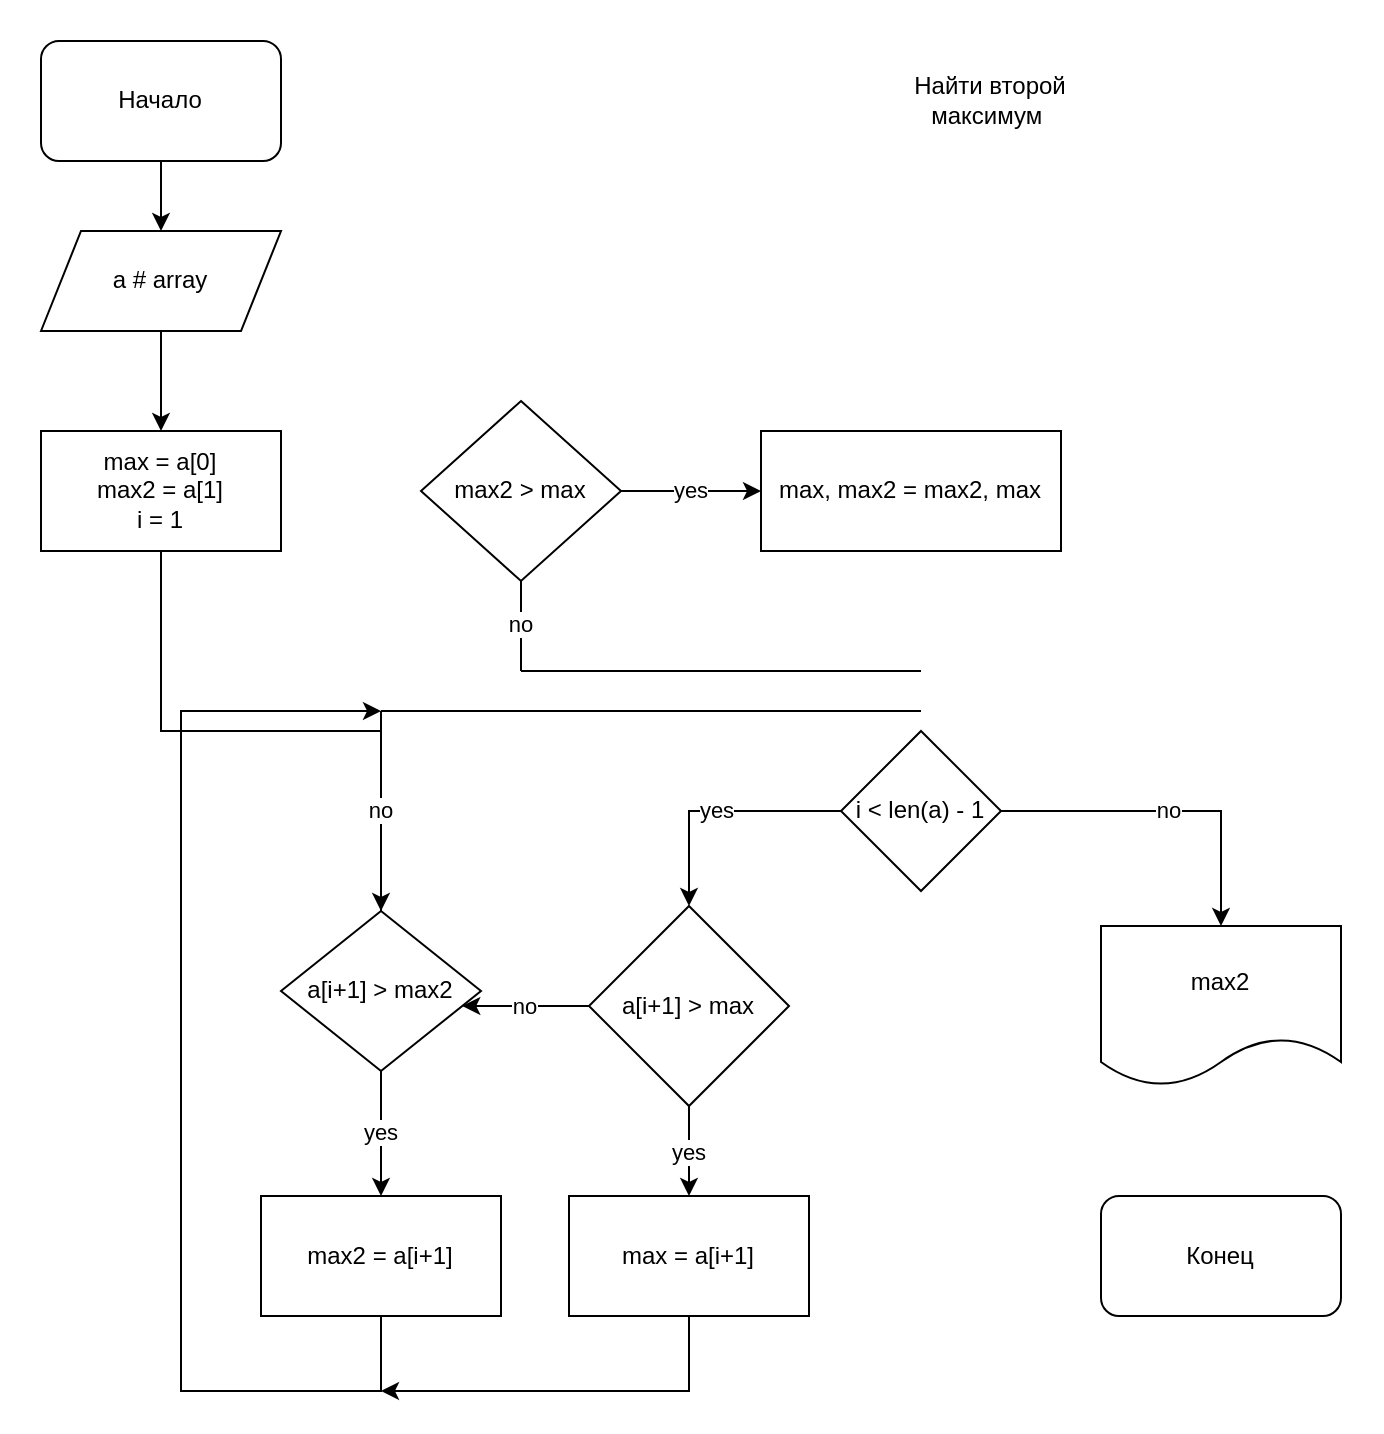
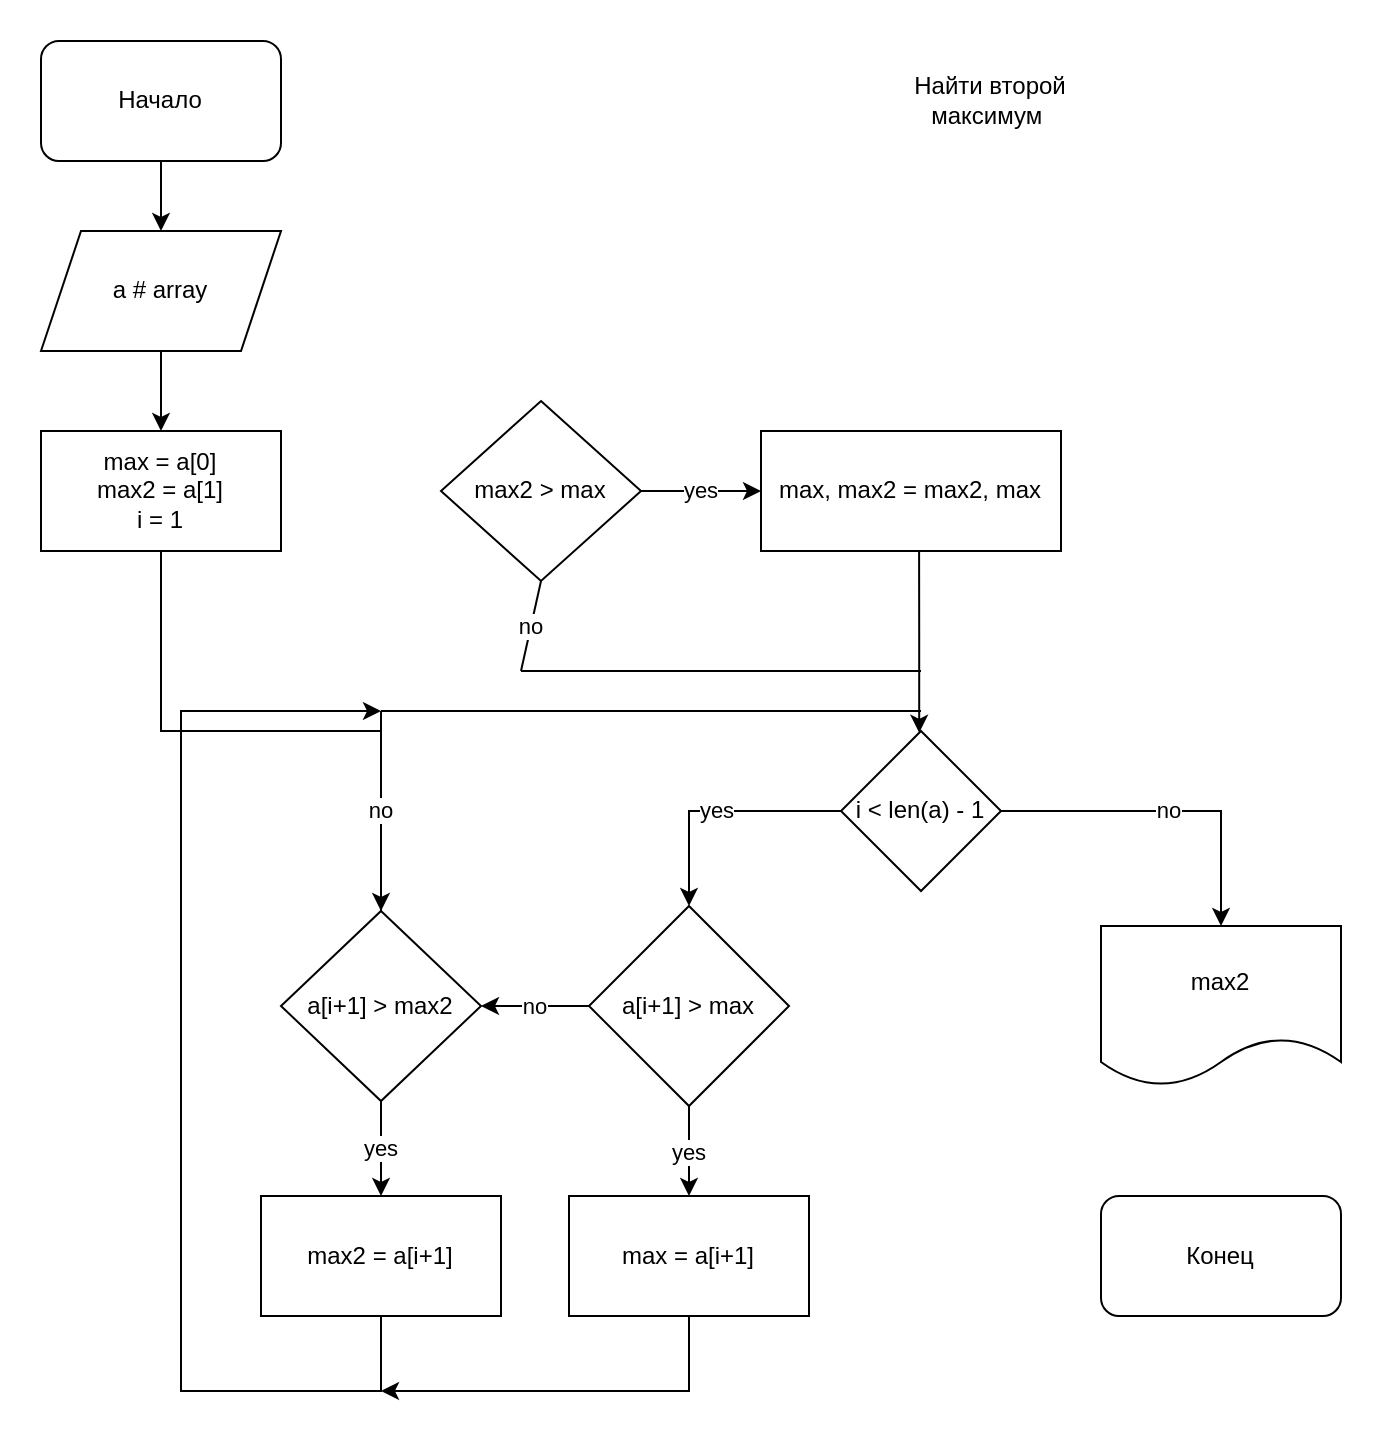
node "a # array": size 240x100 -> 240x120
node "max2 > max": moved (521, 491) -> (541, 491)
edge "max, max2 = max2, max" -> "i < len(a) - 1": added
node "a[i+1] > max2": size 200x160 -> 200x190
